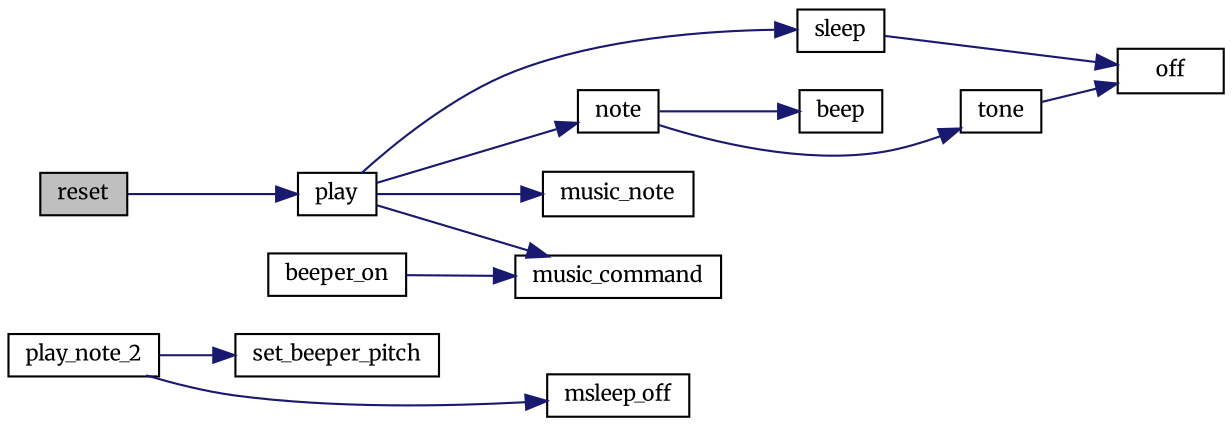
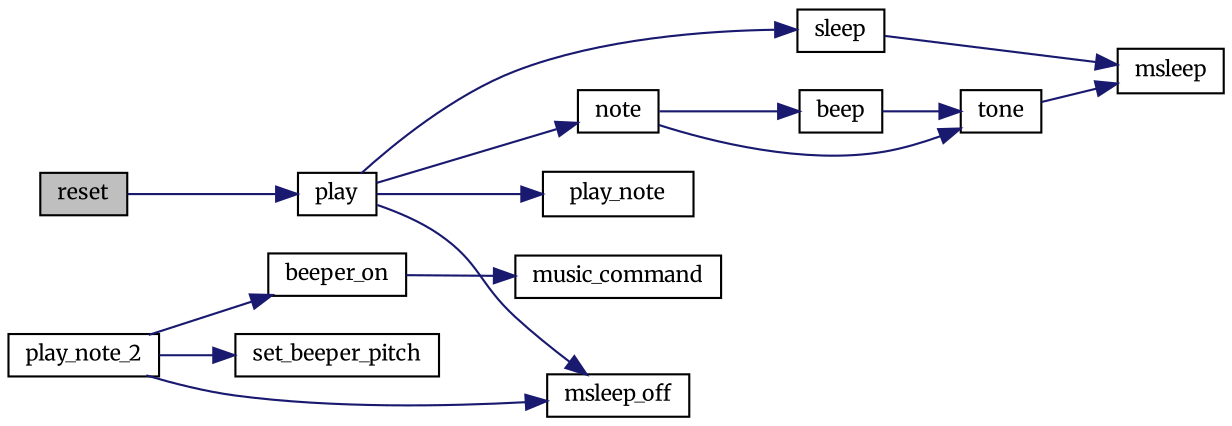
node "off": label "off" -> "msleep"
edge "beep" -> "tone": added
node "music_note": label "music_note" -> "play_note"
edge "play" -> "music_command": now "play" -> "msleep_off"
edge "play_note_2" -> "beeper_on": added
